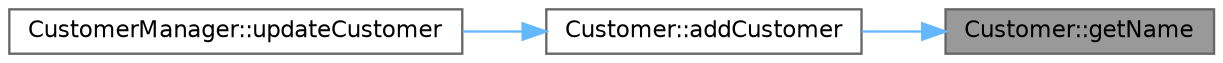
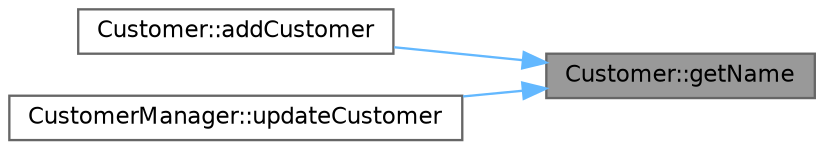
edge "CustomerManager::updateCustomer" -> "Customer::addCustomer": now "CustomerManager::updateCustomer" -> "Customer::getName"
